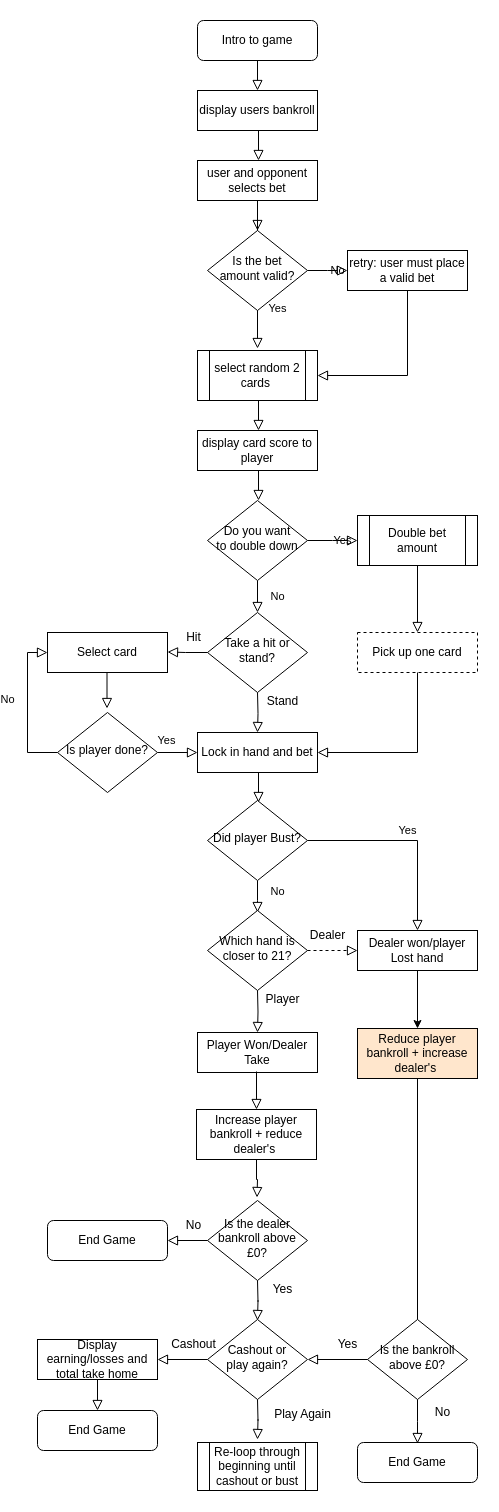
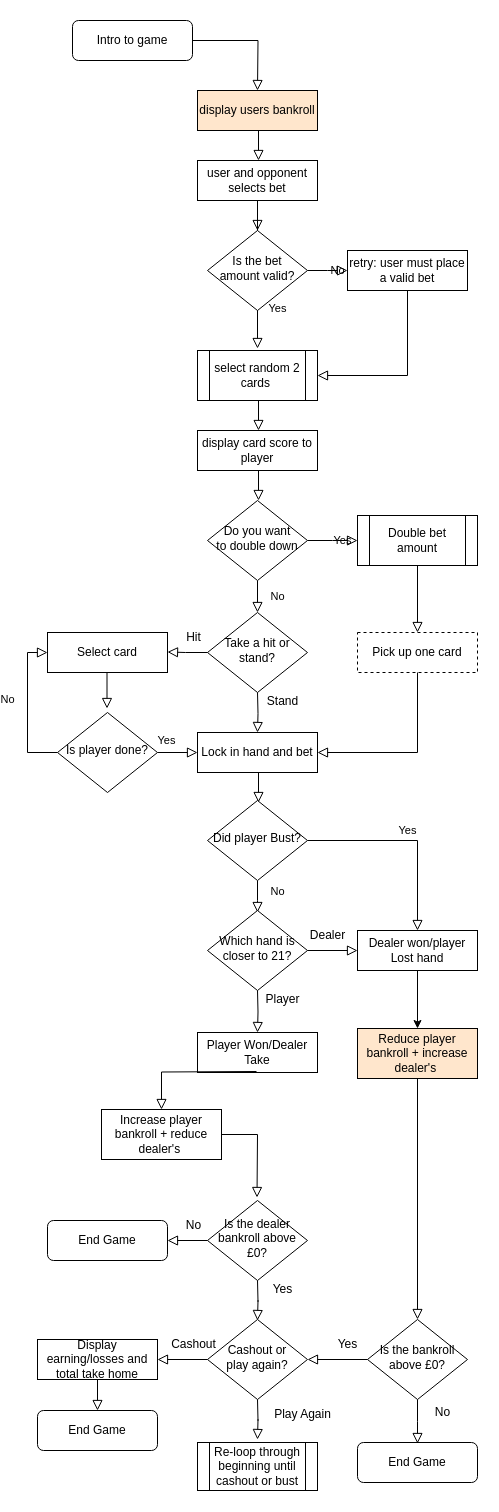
node "Intro to game": moved (258, 41) -> (133, 41)
node "display users bankroll": fillcolor #ffffff -> #ffe6cc
edge "Which hand is closer to 21?" -> "Dealer won/player Lost hand": style dashed -> solid
node "Increase player bankroll + reduce dealer's": moved (257, 1135) -> (162, 1135)
edge "Reduce player bankroll + increase dealer's" -- "Is the bankroll above £0?": arrowhead none -> block
